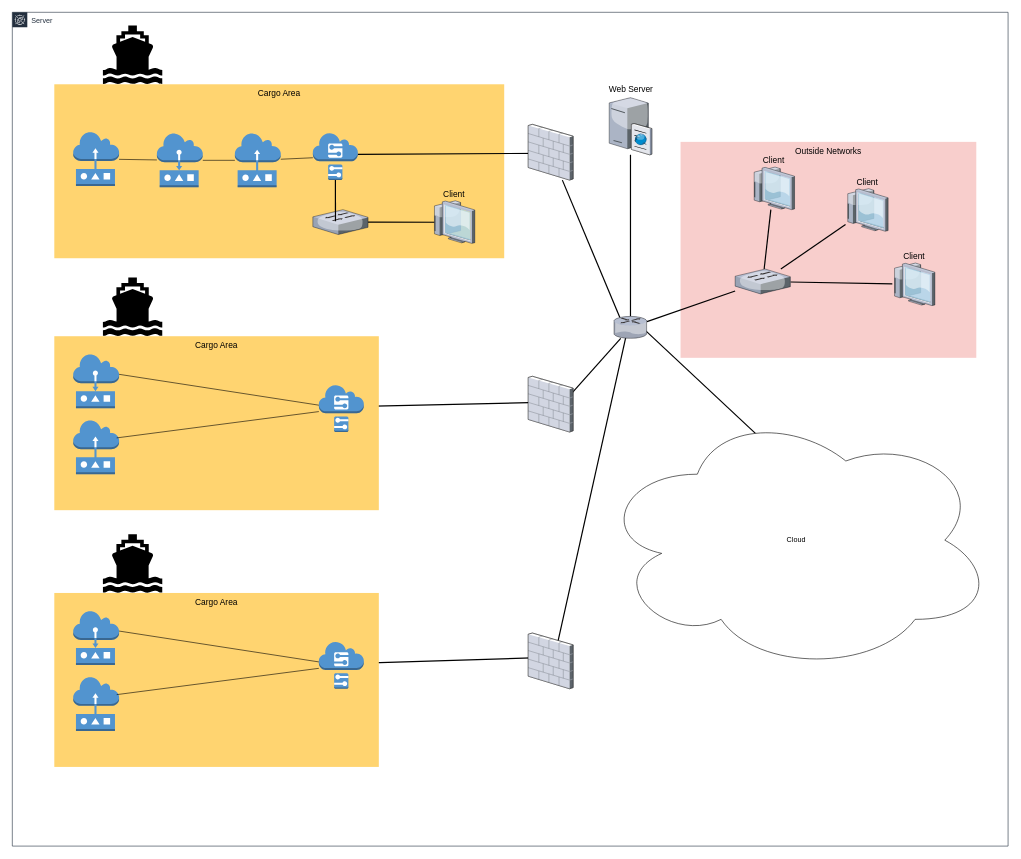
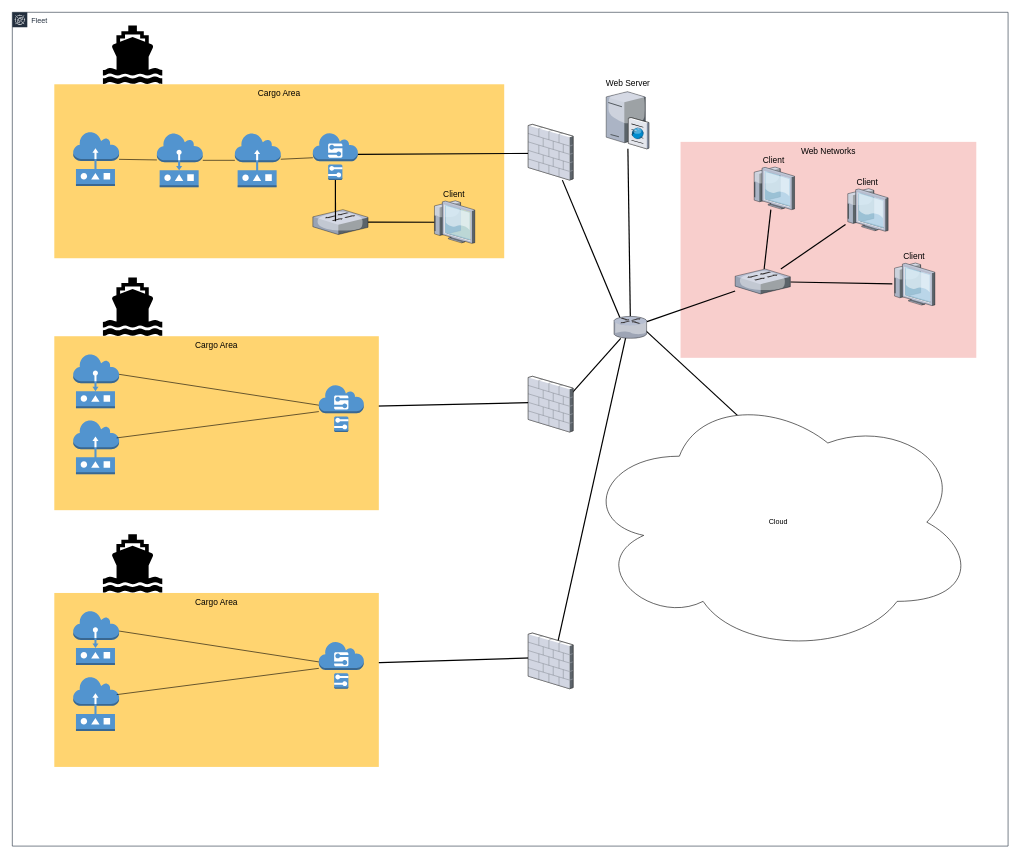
node "Server": label "Server" -> "Fleet"
node "Web Server": moved (631, 126) -> (628, 120)
node "Outside Networks": label "Outside Networks" -> "Web Networks"
node "Cloud": moved (797, 540) -> (779, 522)
